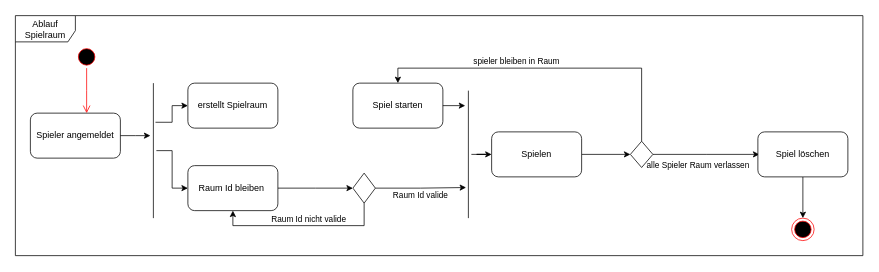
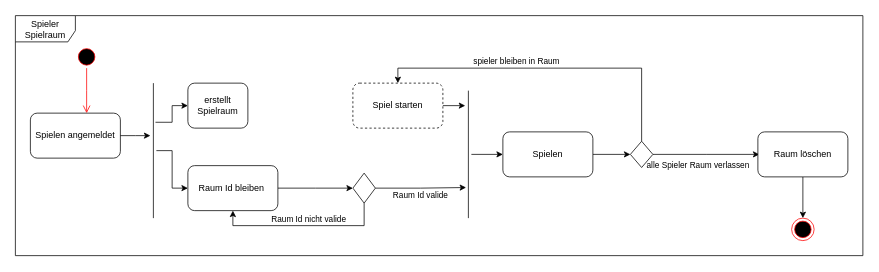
node "Ablauf Spielraum": label "Ablauf Spielraum" -> "Spieler Spielraum"
node "erstellt Spielraum": size 90x45 -> 60x45
node "Spiel starten": style solid -> dashed
node "Spieler angemeldet": label "Spieler angemeldet" -> "Spielen angemeldet"
node "Spielen": moved (537, 154) -> (548, 154)
node "Spiel löschen": label "Spiel löschen" -> "Raum löschen"
